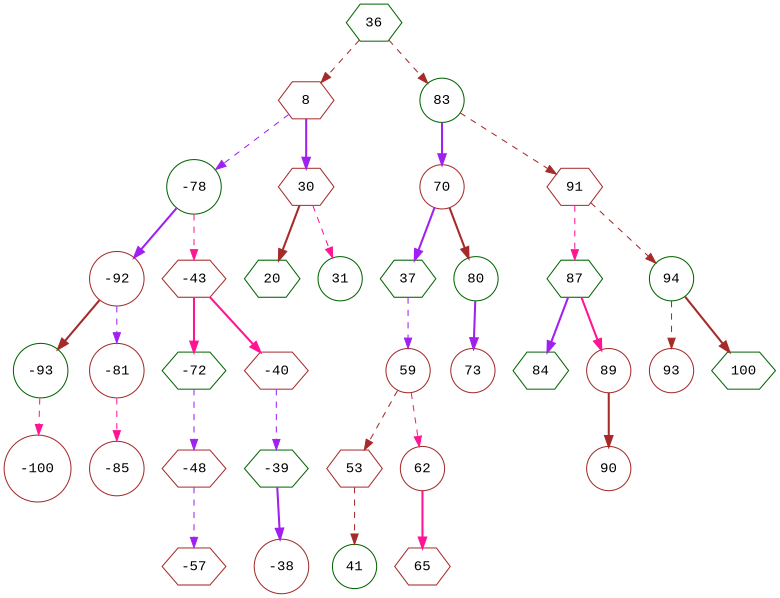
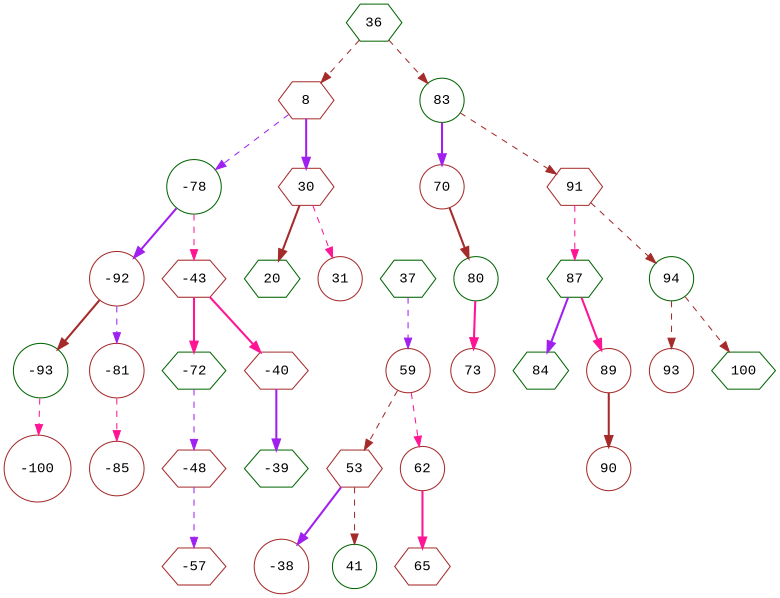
edge "70" -> "37": removed
node "31": color darkgreen -> brown
edge "80" -> "73": color purple -> deeppink
edge "94" -> "100": style bold -> dashed
edge "-40" -> "-39": style dashed -> bold
edge "-39" -> "-38": now "53" -> "-38"
